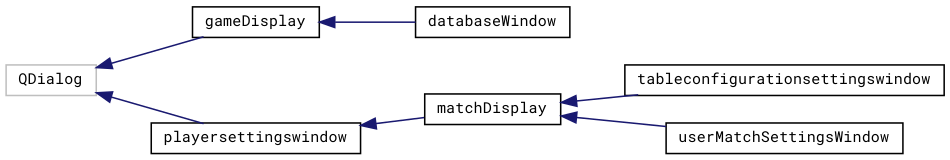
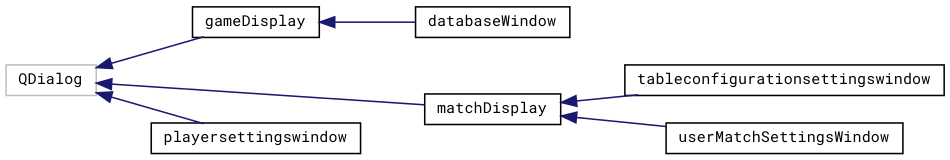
edge "matchDisplay" -> "playersettingswindow": now "matchDisplay" -> "QDialog"
